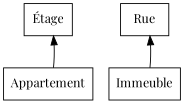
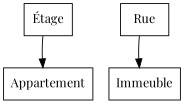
edge "Appartement" -> "Étage": reversed
edge "Immeuble" -> "Rue": reversed
